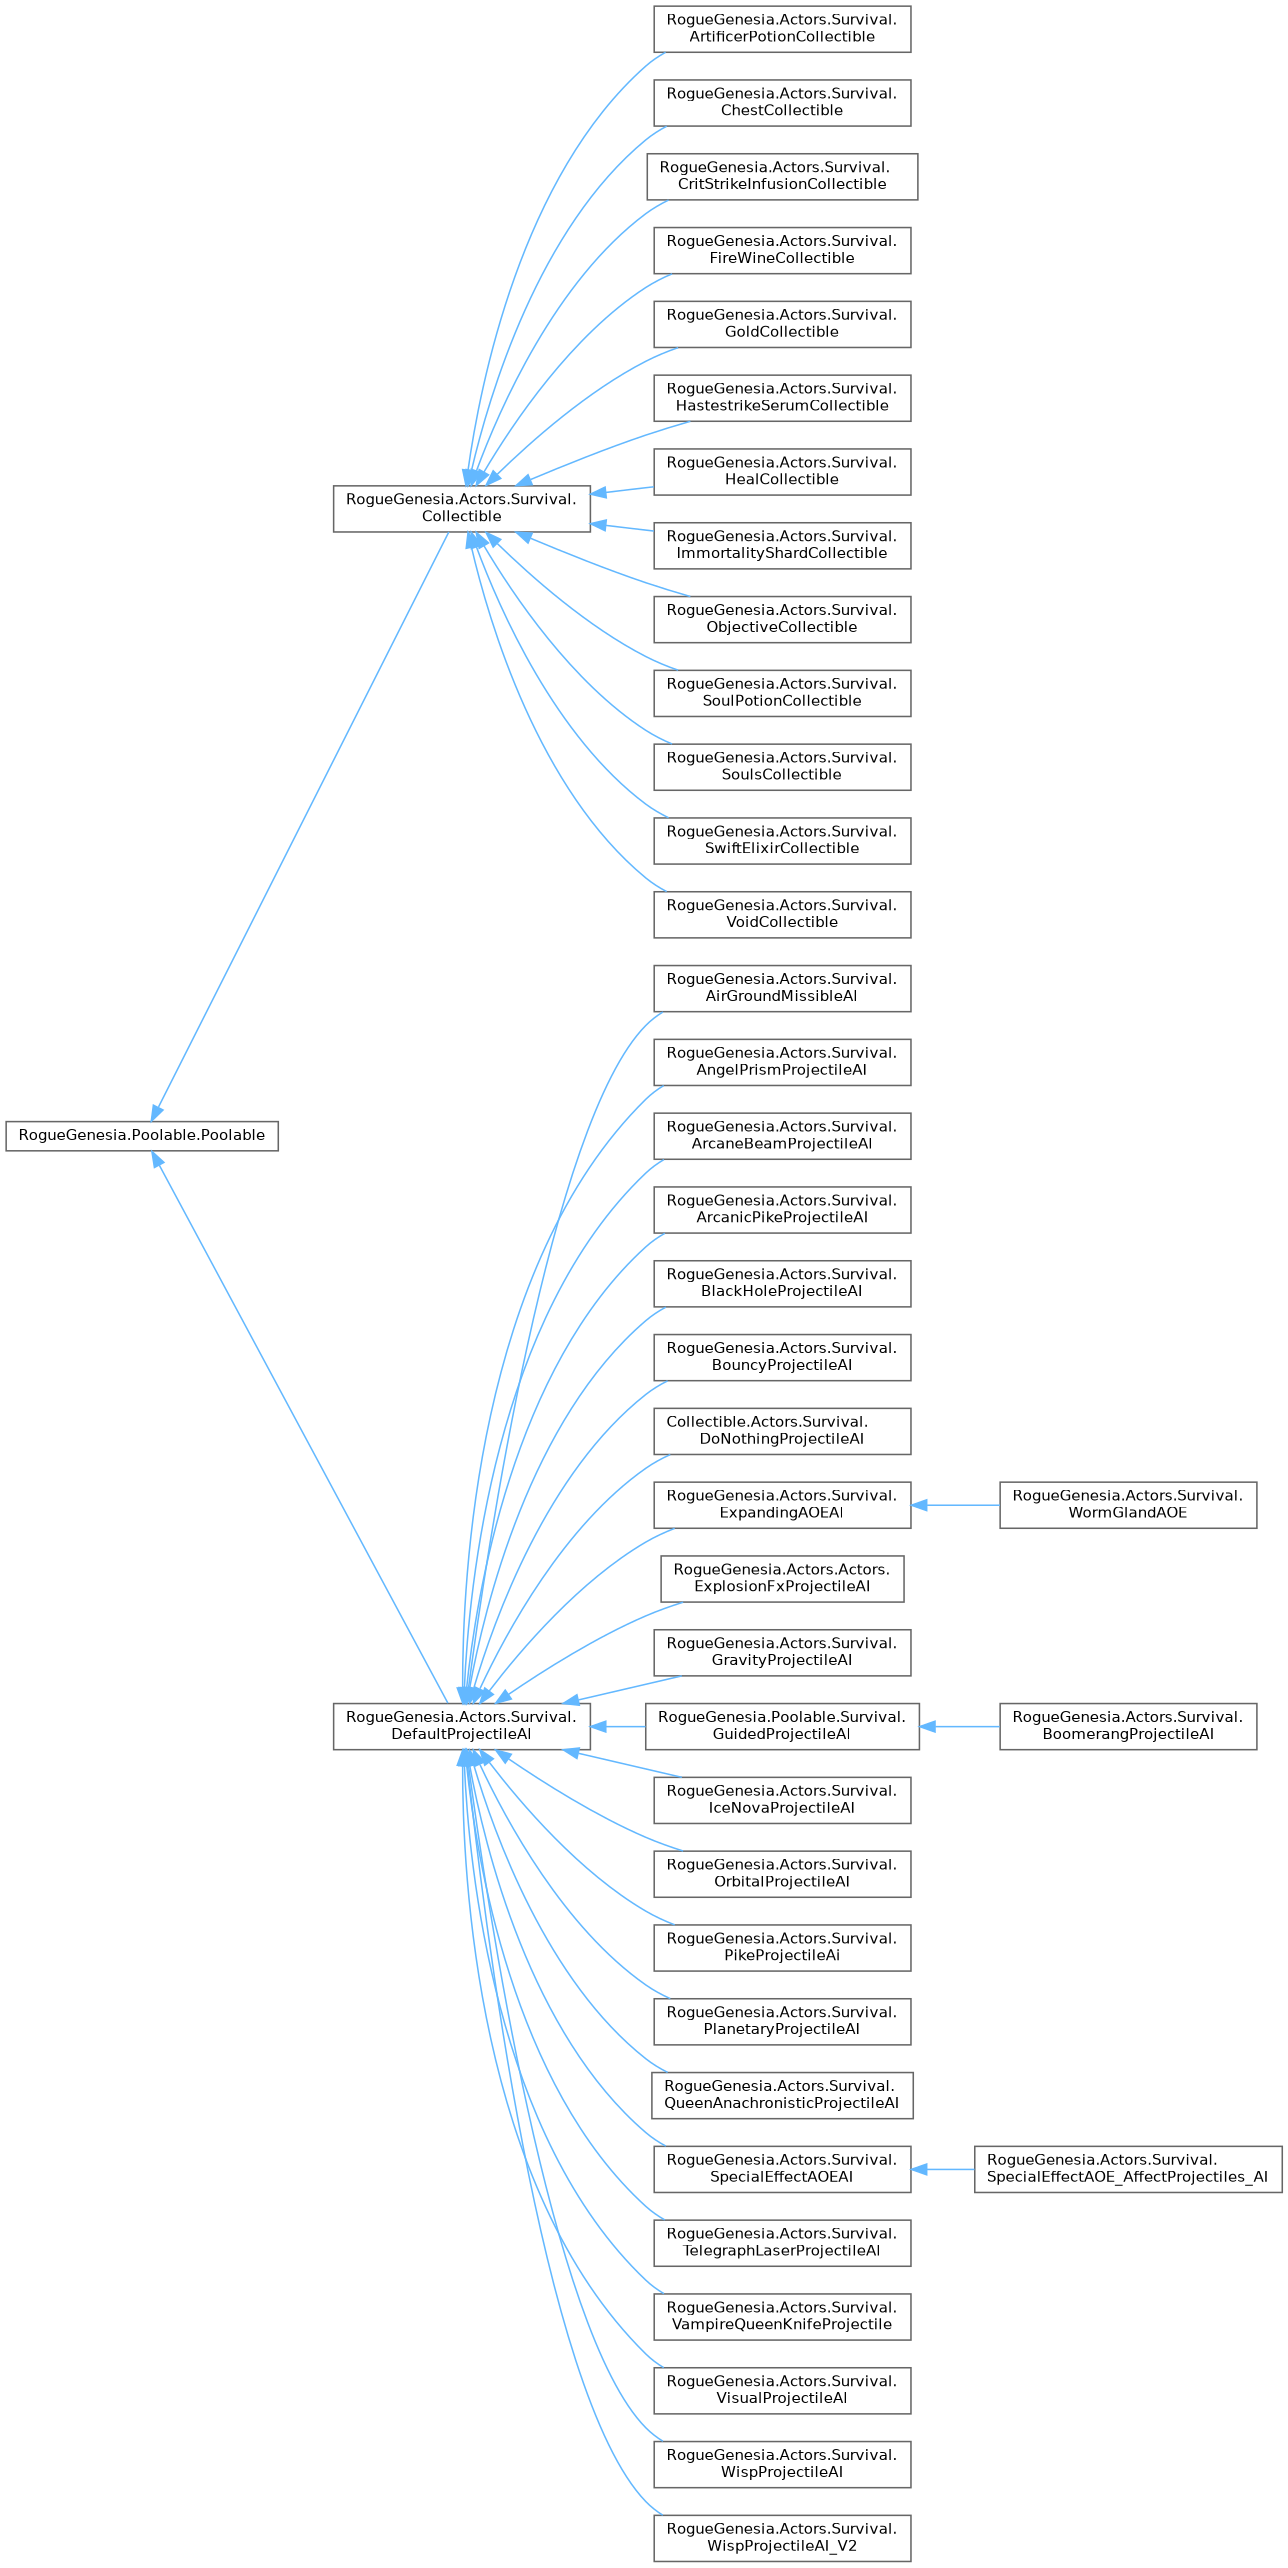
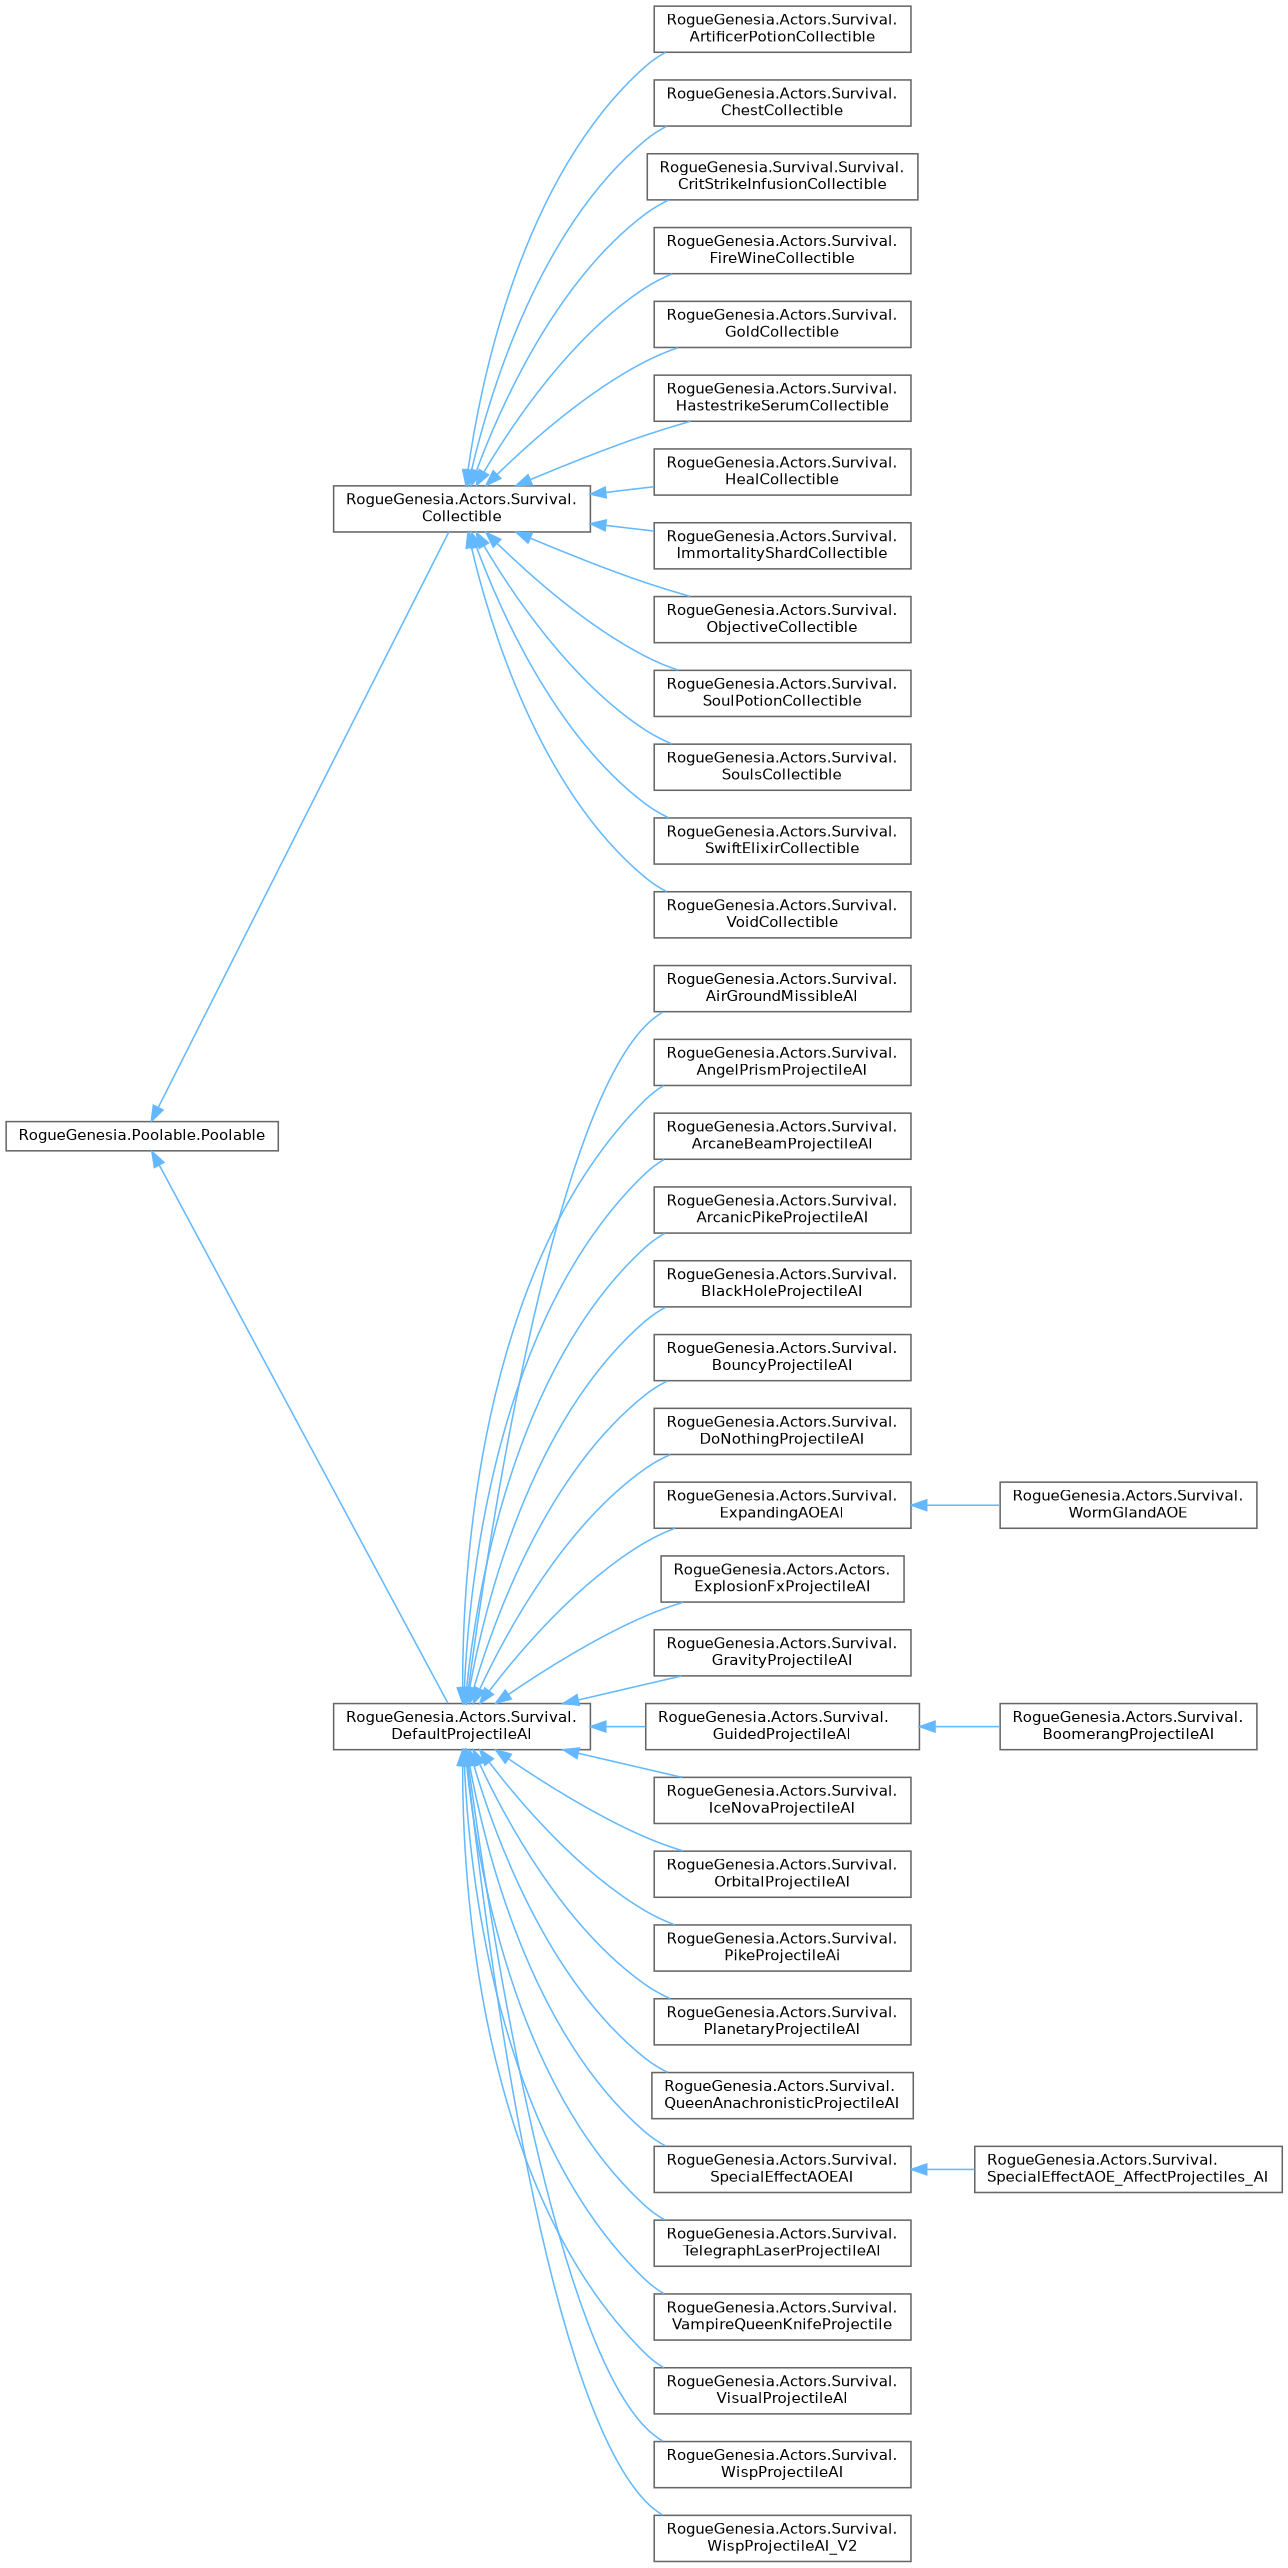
node "RogueGenesia.Actors.Survival. CritStrikeInfusionCollectible": label "RogueGenesia.Actors.Survival. CritStrikeInfusionCollectible" -> "RogueGenesia.Survival.Survival. CritStrikeInfusionCollectible"
node "Collectible.Actors.Survival. DoNothingProjectileAI": label "Collectible.Actors.Survival. DoNothingProjectileAI" -> "RogueGenesia.Actors.Survival. DoNothingProjectileAI"
node "RogueGenesia.Poolable.Survival. GuidedProjectileAI": label "RogueGenesia.Poolable.Survival. GuidedProjectileAI" -> "RogueGenesia.Actors.Survival. GuidedProjectileAI"
